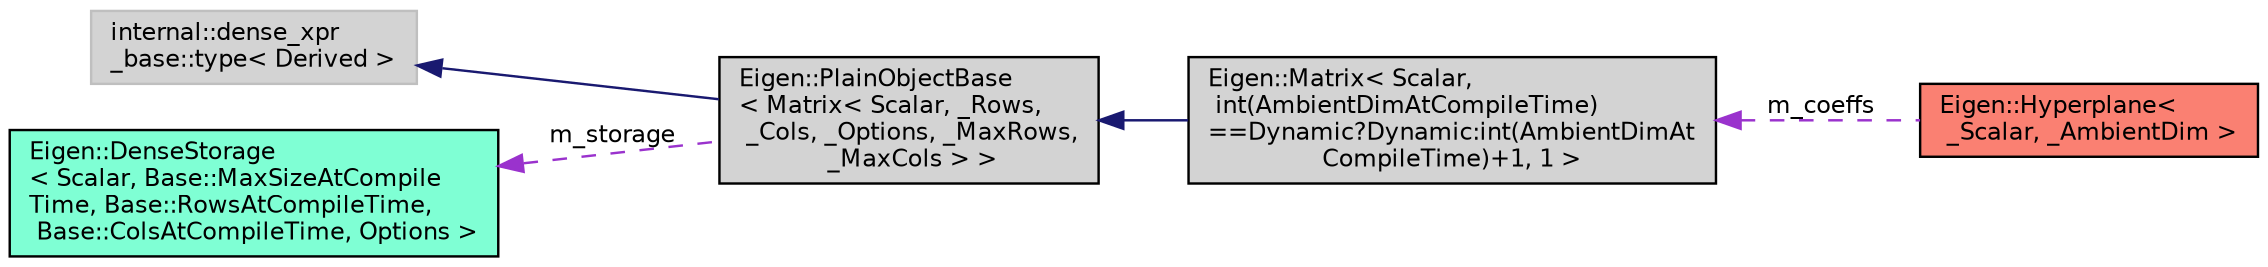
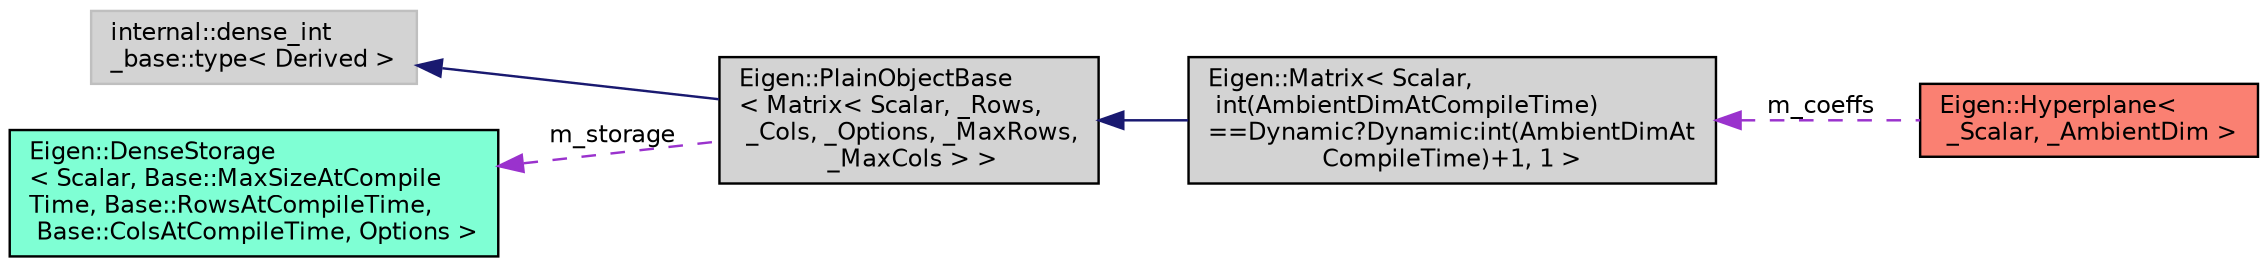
node "internal::dense_xpr _base::type< Derived >": label "internal::dense_xpr _base::type< Derived >" -> "internal::dense_int _base::type< Derived >"
